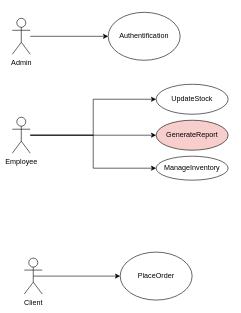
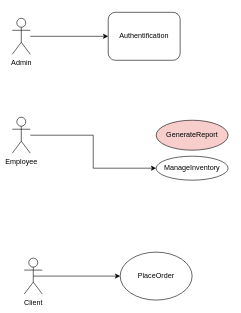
node "Authentification": shape ellipse -> rounded rectangle
edge "Employee" -> "UpdateStock": removed
node "UpdateStock": removed
edge "Employee" -> "GenerateReport": removed
